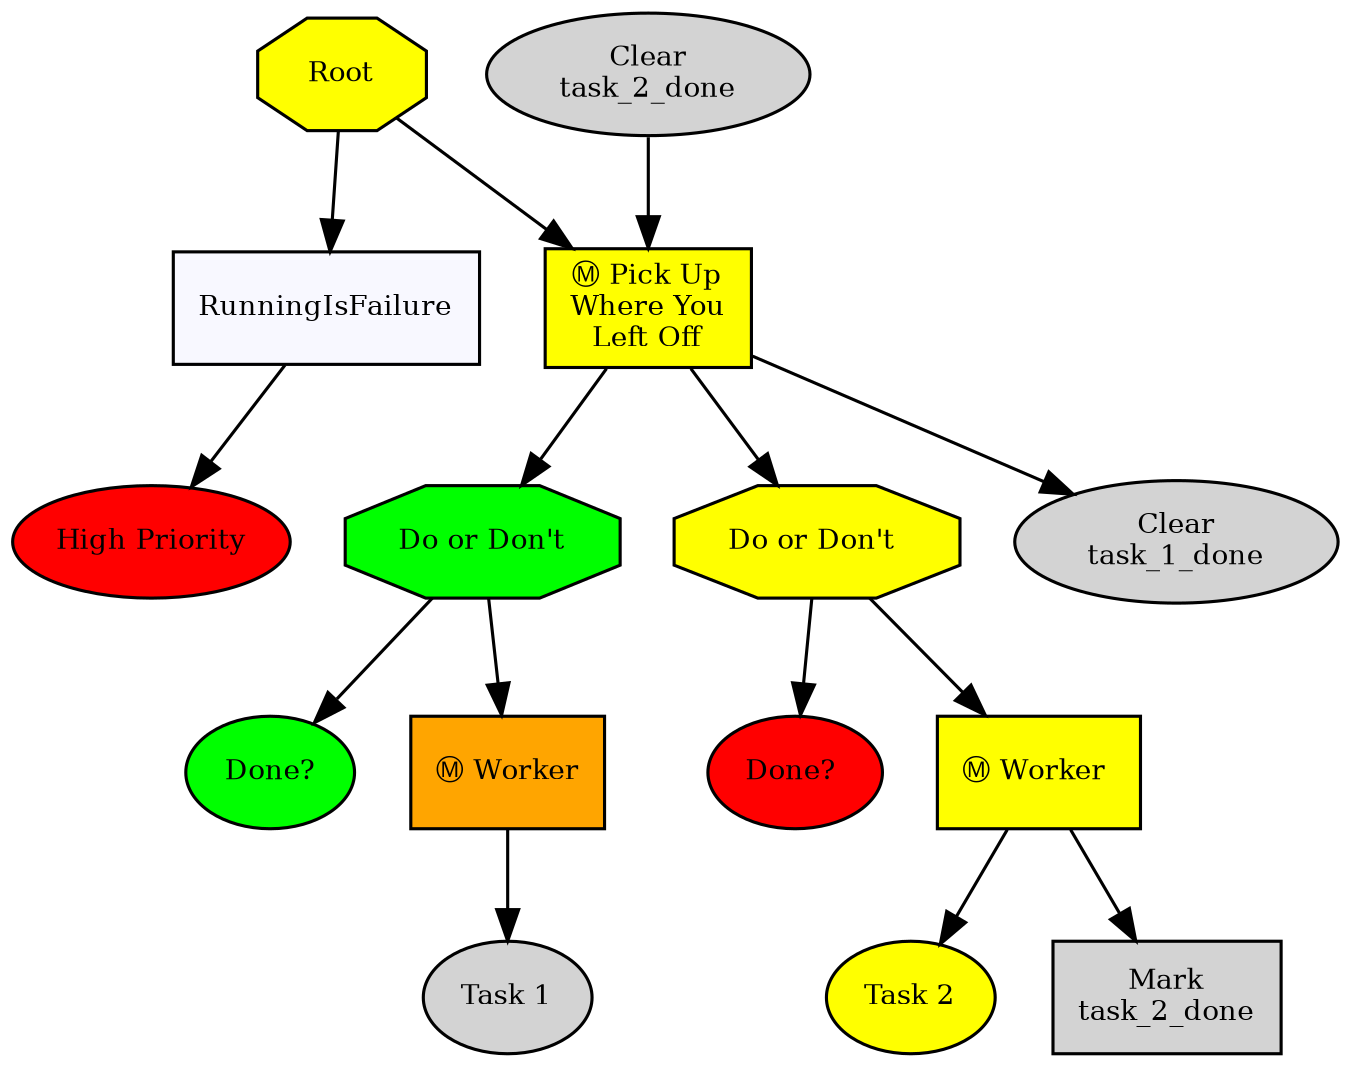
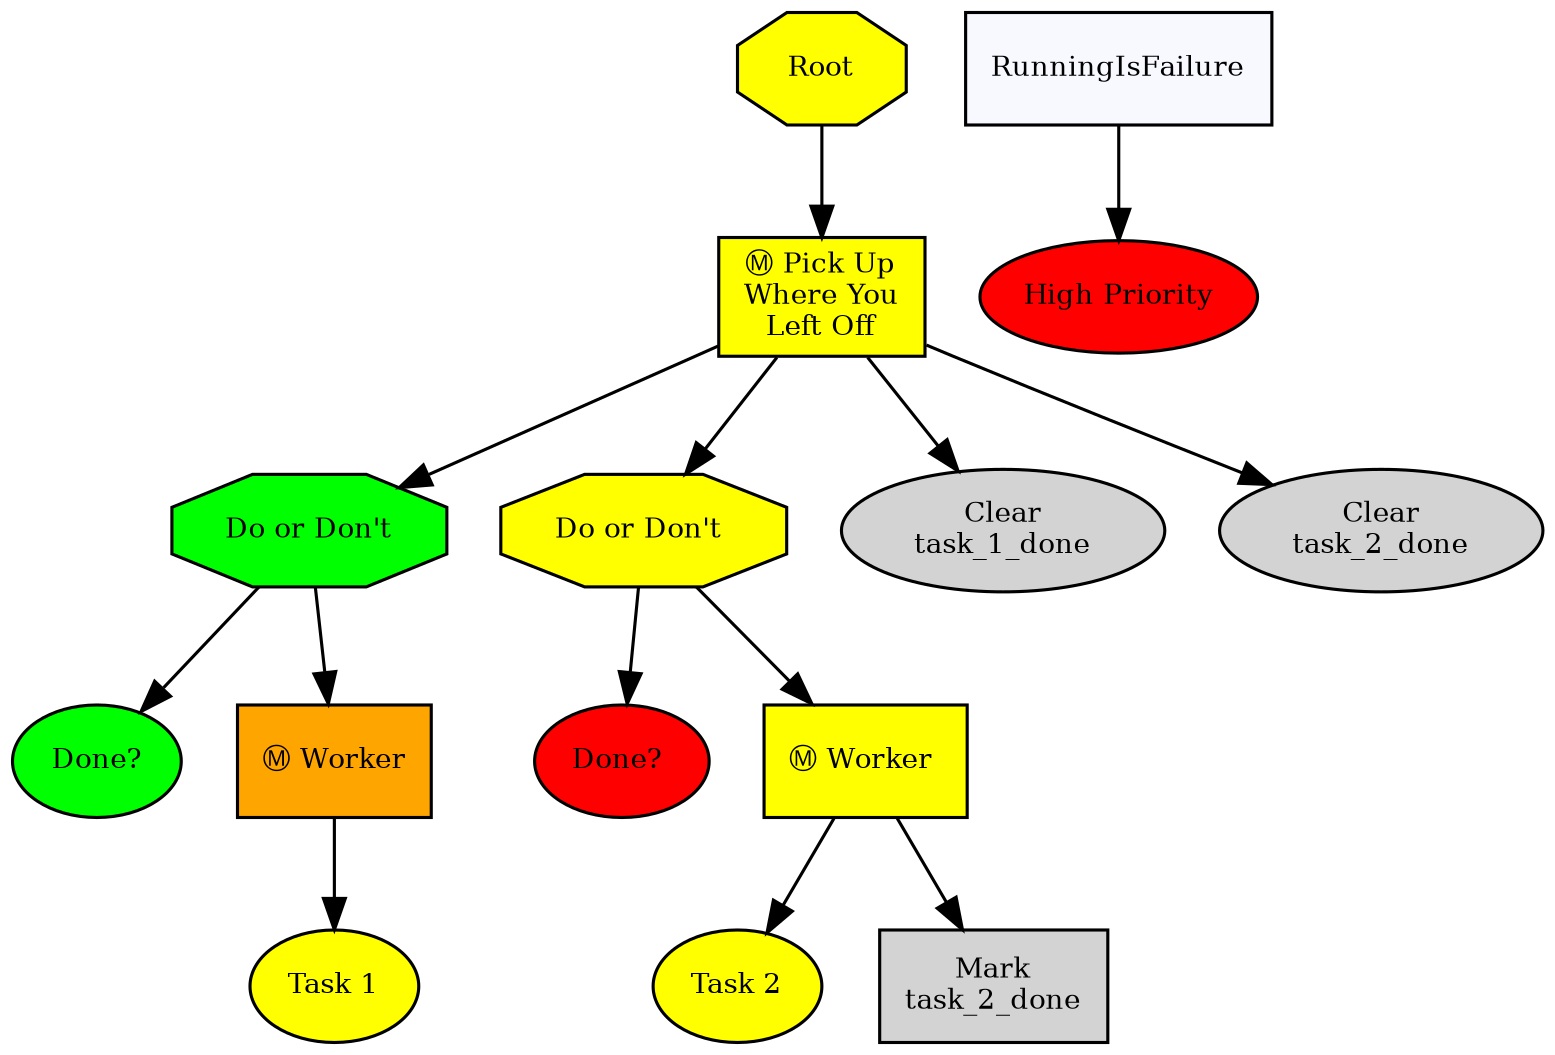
edge "Root" -> "RunningIsFailure": removed
edge "Clear task_2_done" -> "Ⓜ Pick Up Where You Left Off": reversed
node "Task 1": fillcolor lightgray -> yellow
